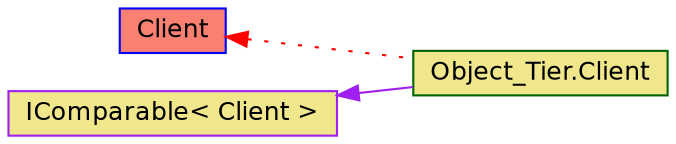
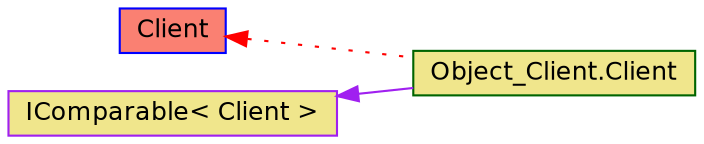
node "Object_Tier.Client": label "Object_Tier.Client" -> "Object_Client.Client"
